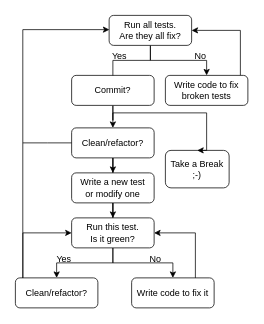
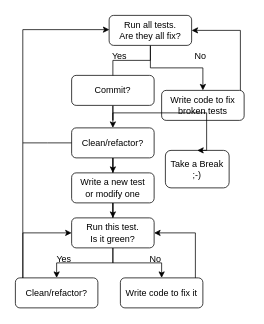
node "Write code to fix broken tests": moved (207, 90) -> (203, 105)
node "Write code to fix it": moved (173, 293) -> (162, 293)
